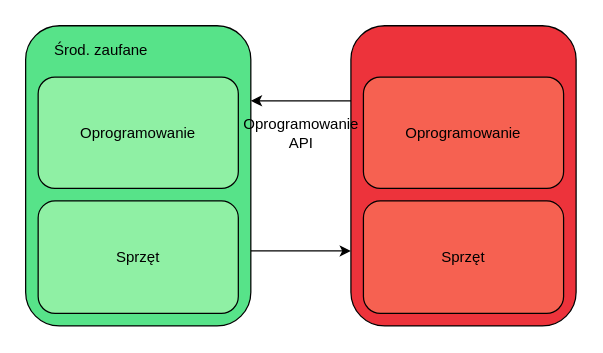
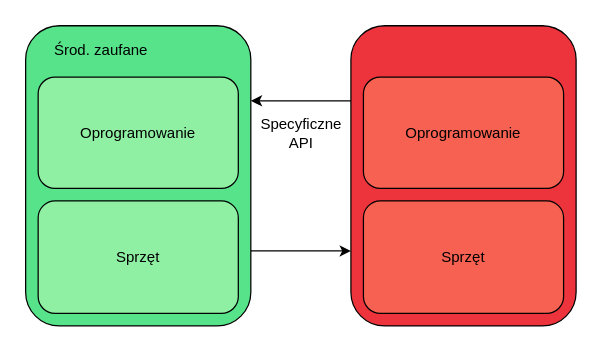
node "Oprogramowanie API": label "Oprogramowanie API" -> "Specyficzne API"
